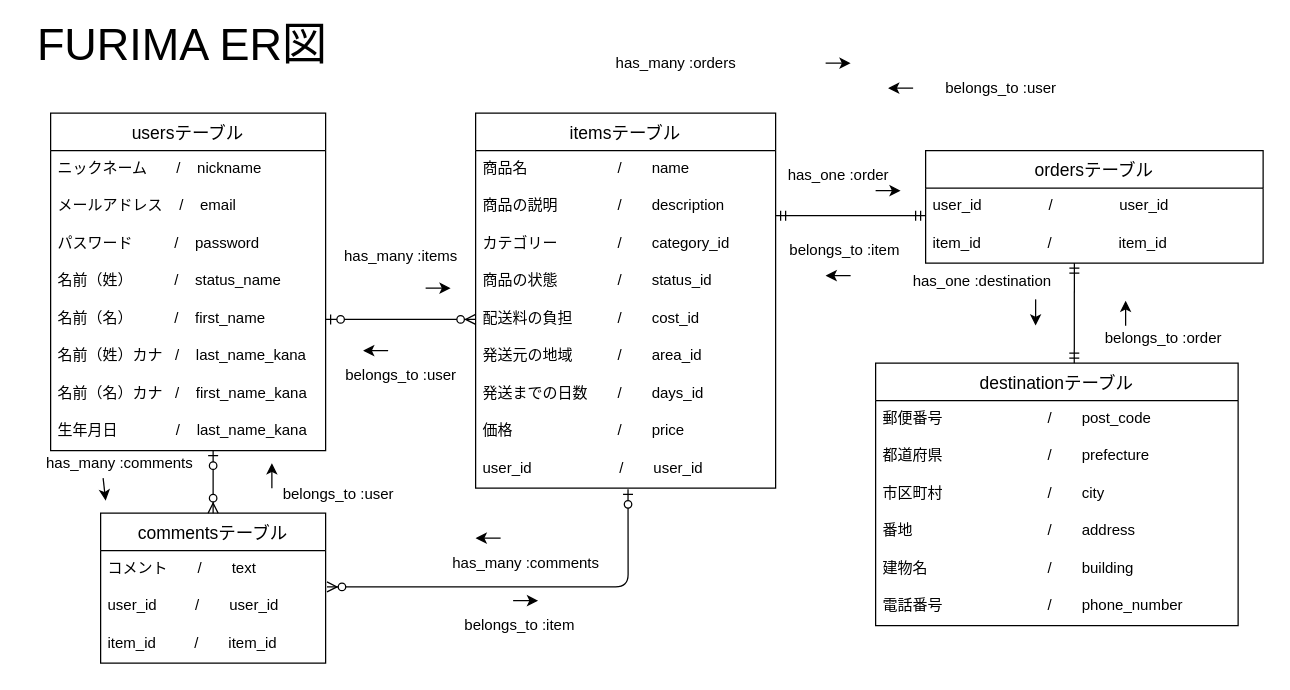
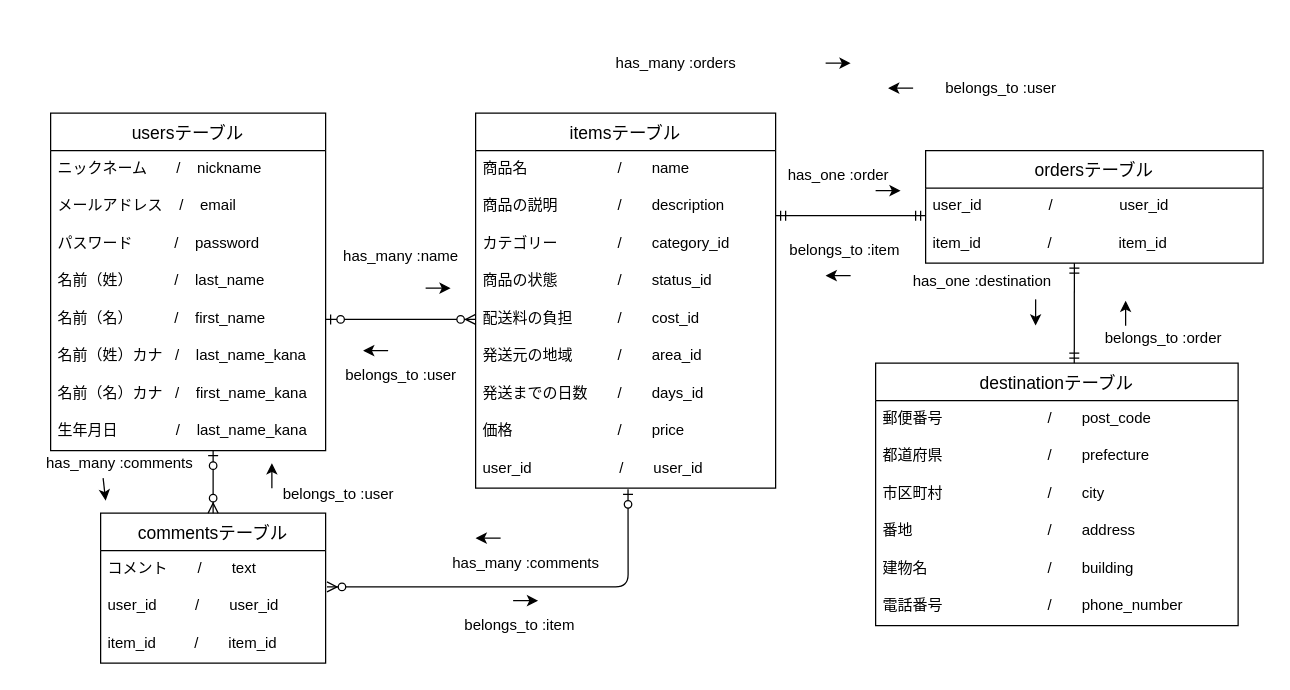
node "FURIMA ER図": removed
node "has_many :items": label "has_many :items" -> "has_many :name"
node "名前（姓） / status_name": label "名前（姓） / status_name" -> "名前（姓） / last_name"
